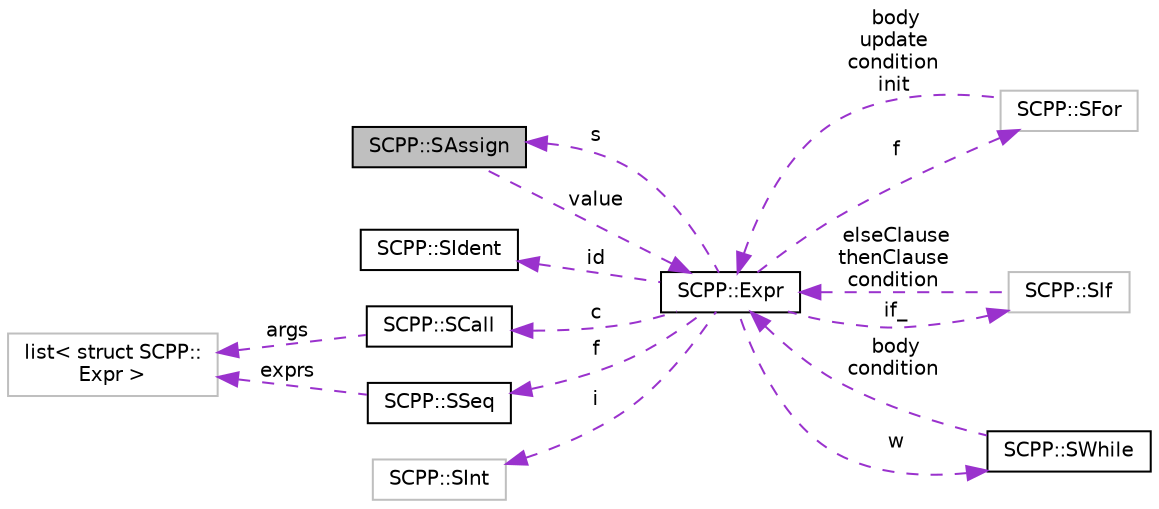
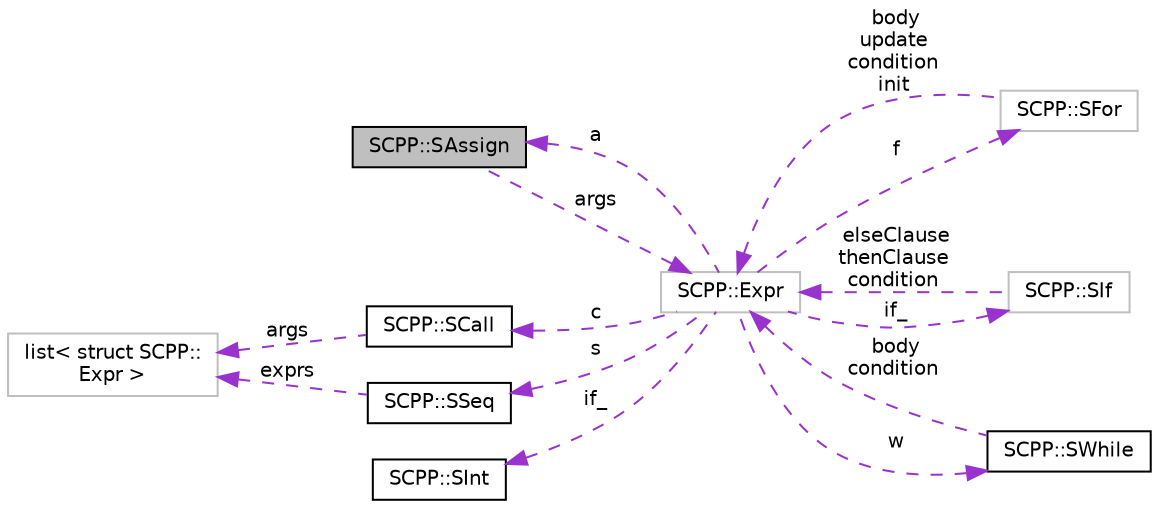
edge "SCPP::Expr" -> "SCPP::SAssign": label " s" -> " a"
edge "SCPP::SAssign" -> "SCPP::Expr": label " value" -> " args"
node "SCPP::SIdent": removed
node "SCPP::Expr": color black -> grey75
edge "SCPP::Expr" -> "SCPP::SSeq": label " f" -> " s"
edge "SCPP::Expr" -> "SCPP::SInt": label " i" -> " if_"
node "SCPP::SInt": color grey75 -> black
